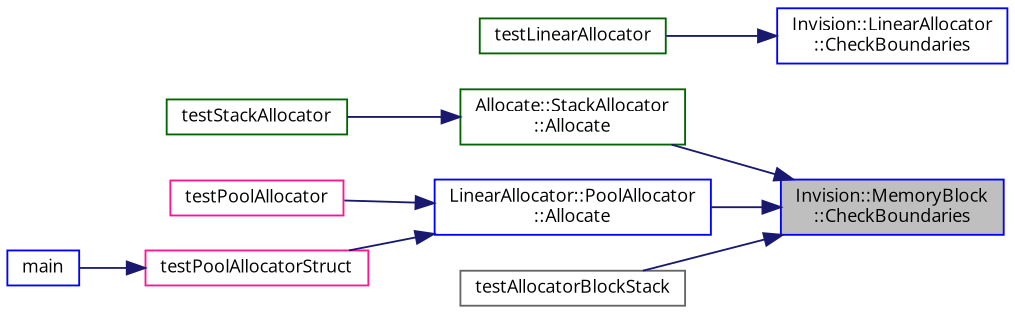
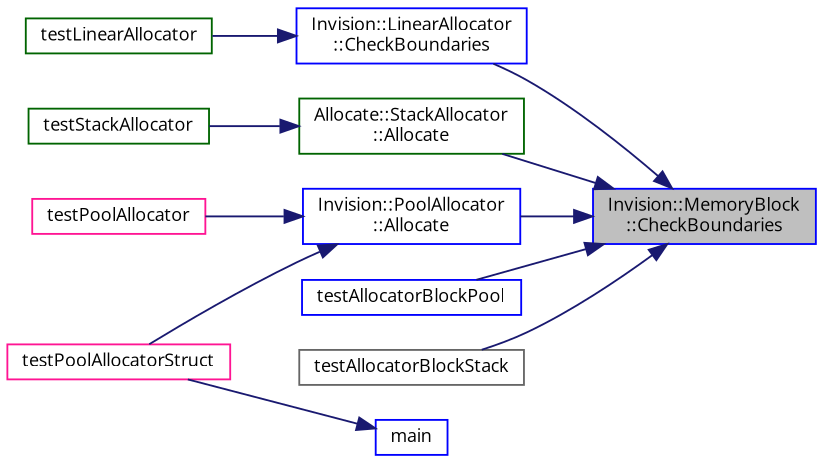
edge "Invision::LinearAllocator ::CheckBoundaries" -> "Invision::MemoryBlock ::CheckBoundaries": added
node "LinearAllocator::PoolAllocator ::Allocate": label "LinearAllocator::PoolAllocator ::Allocate" -> "Invision::PoolAllocator ::Allocate"
edge "main" -> "testPoolAllocatorStruct": reversed
node "testAllocatorBlockPool": added
